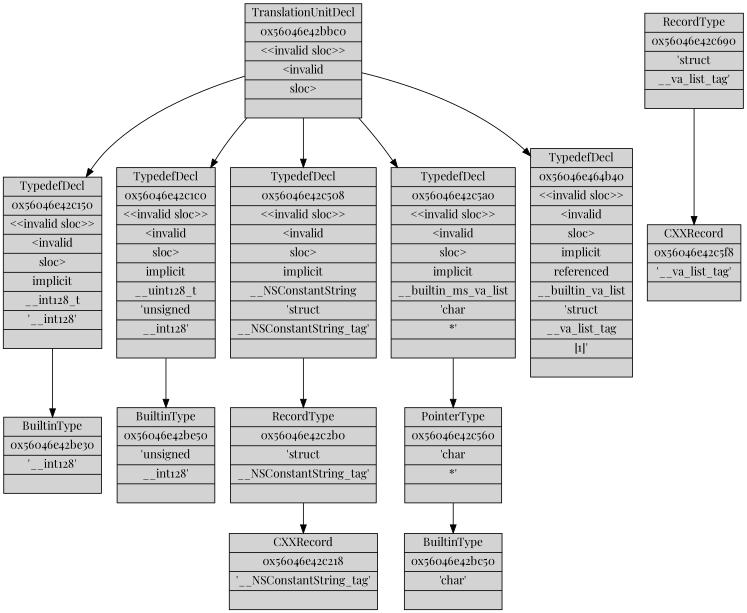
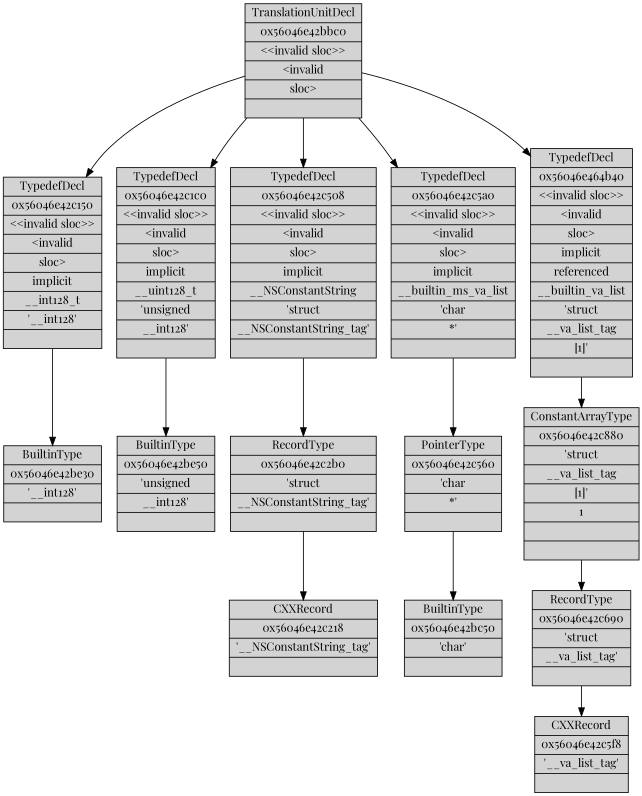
node "ConstantArrayType": added
